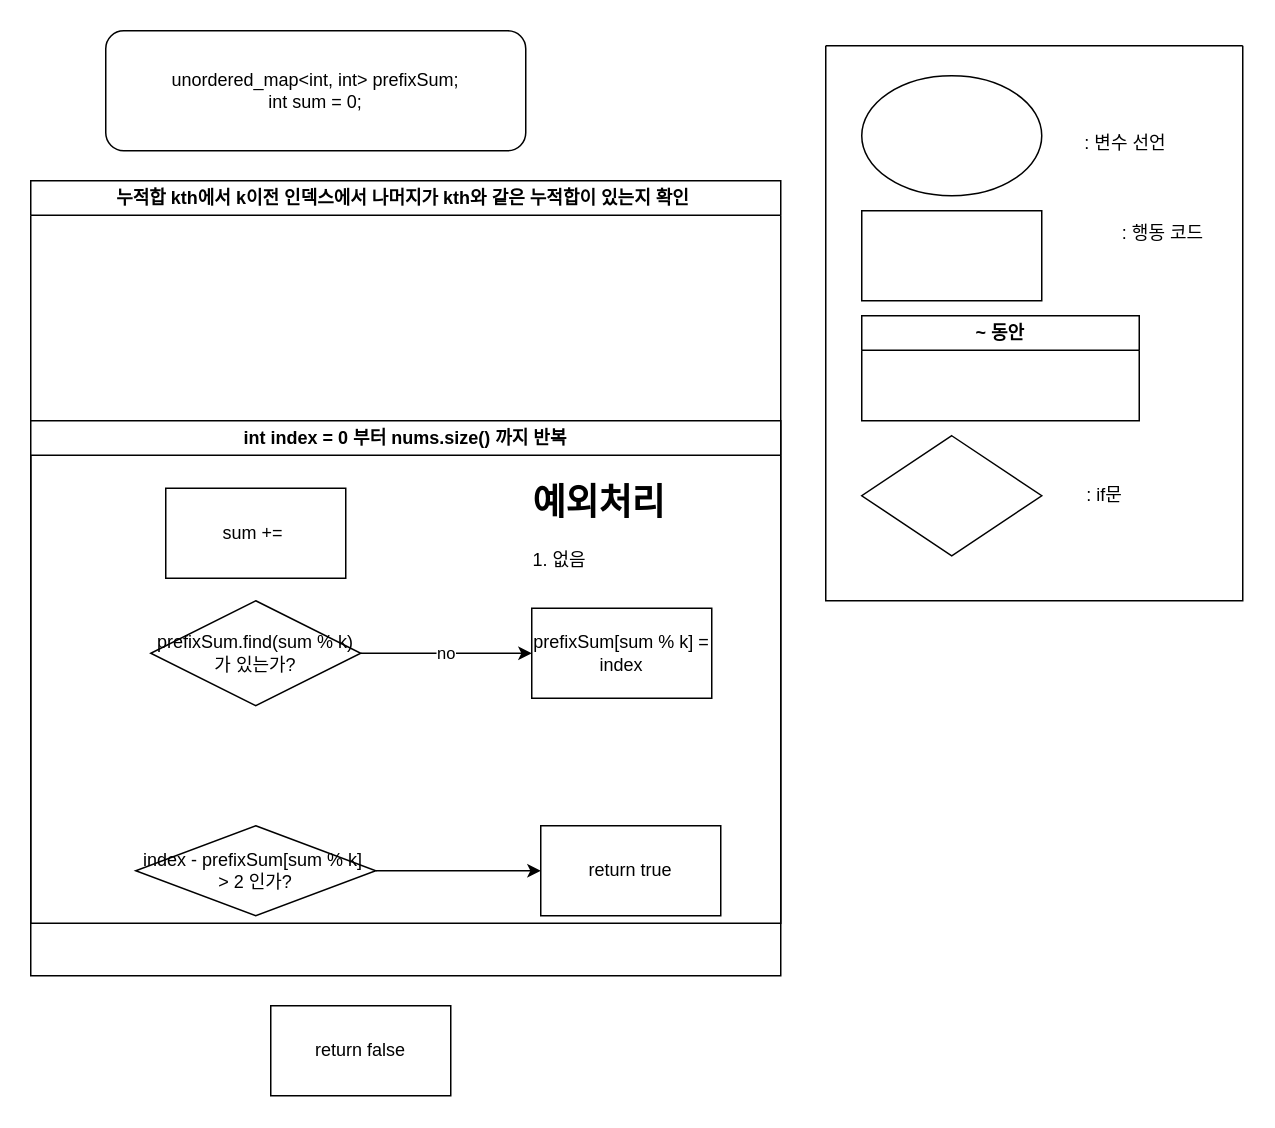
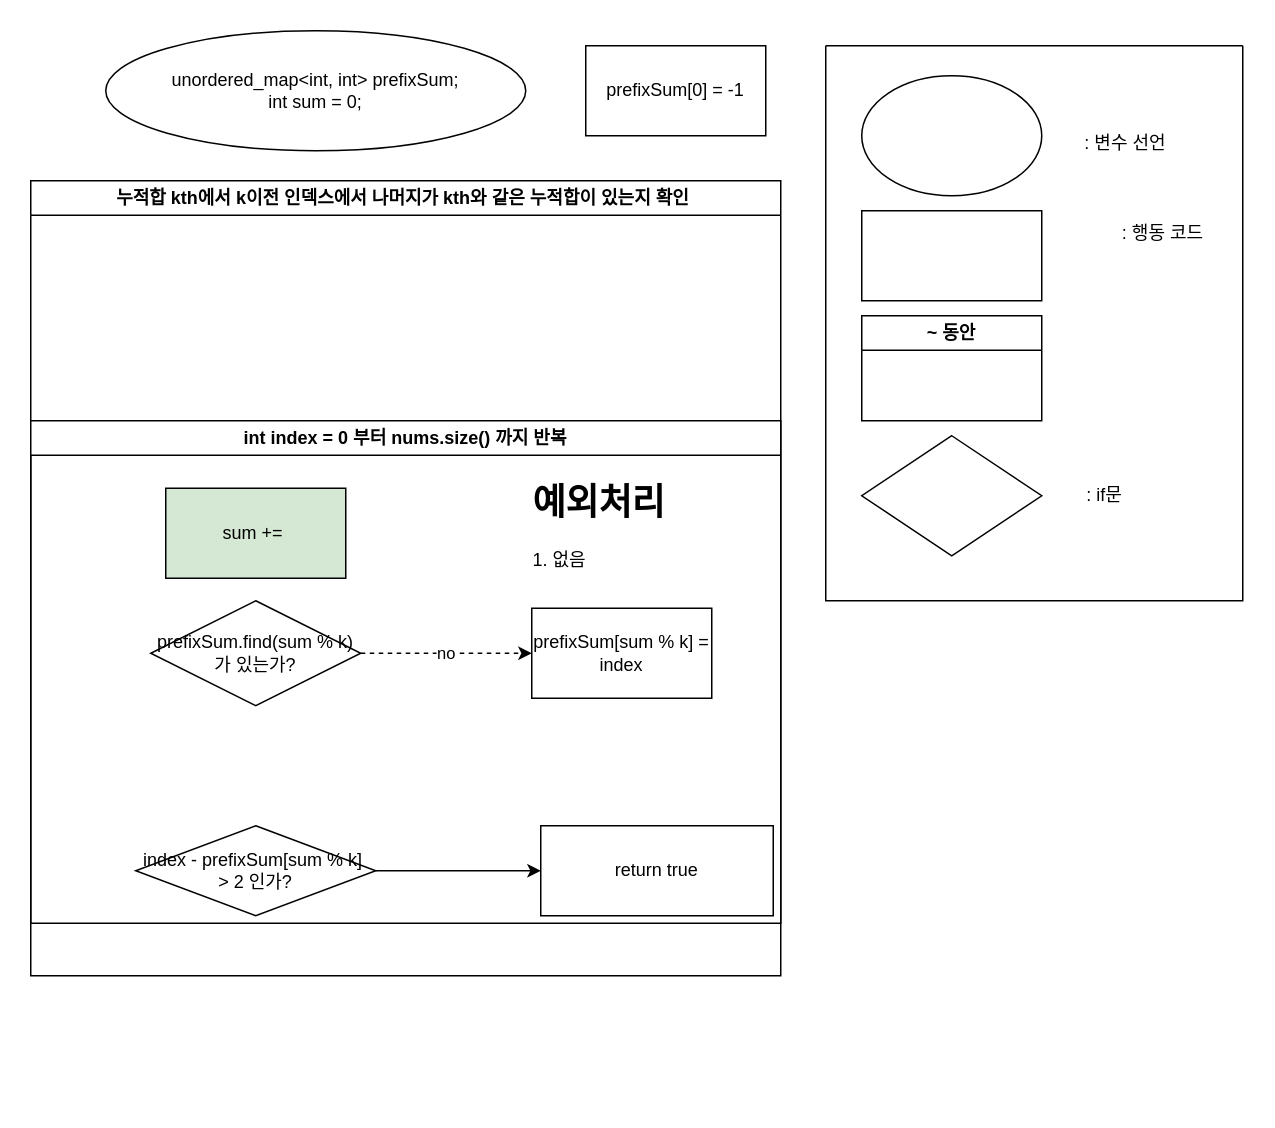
node "unordered_map<int, int> prefixSum; int sum = 0;": shape rounded rectangle -> ellipse
node "prefixSum[0] = -1": added
node "~ 동안": size 278x105 -> 180x105
node "sum +=": fillcolor #ffffff -> #d5e8d4
edge "prefixSum.find(sum % k) 가 있는가?" -> "prefixSum[sum % k] = index": style solid -> dashed
node "return true": size 180x90 -> 233x90
node "return false": removed
